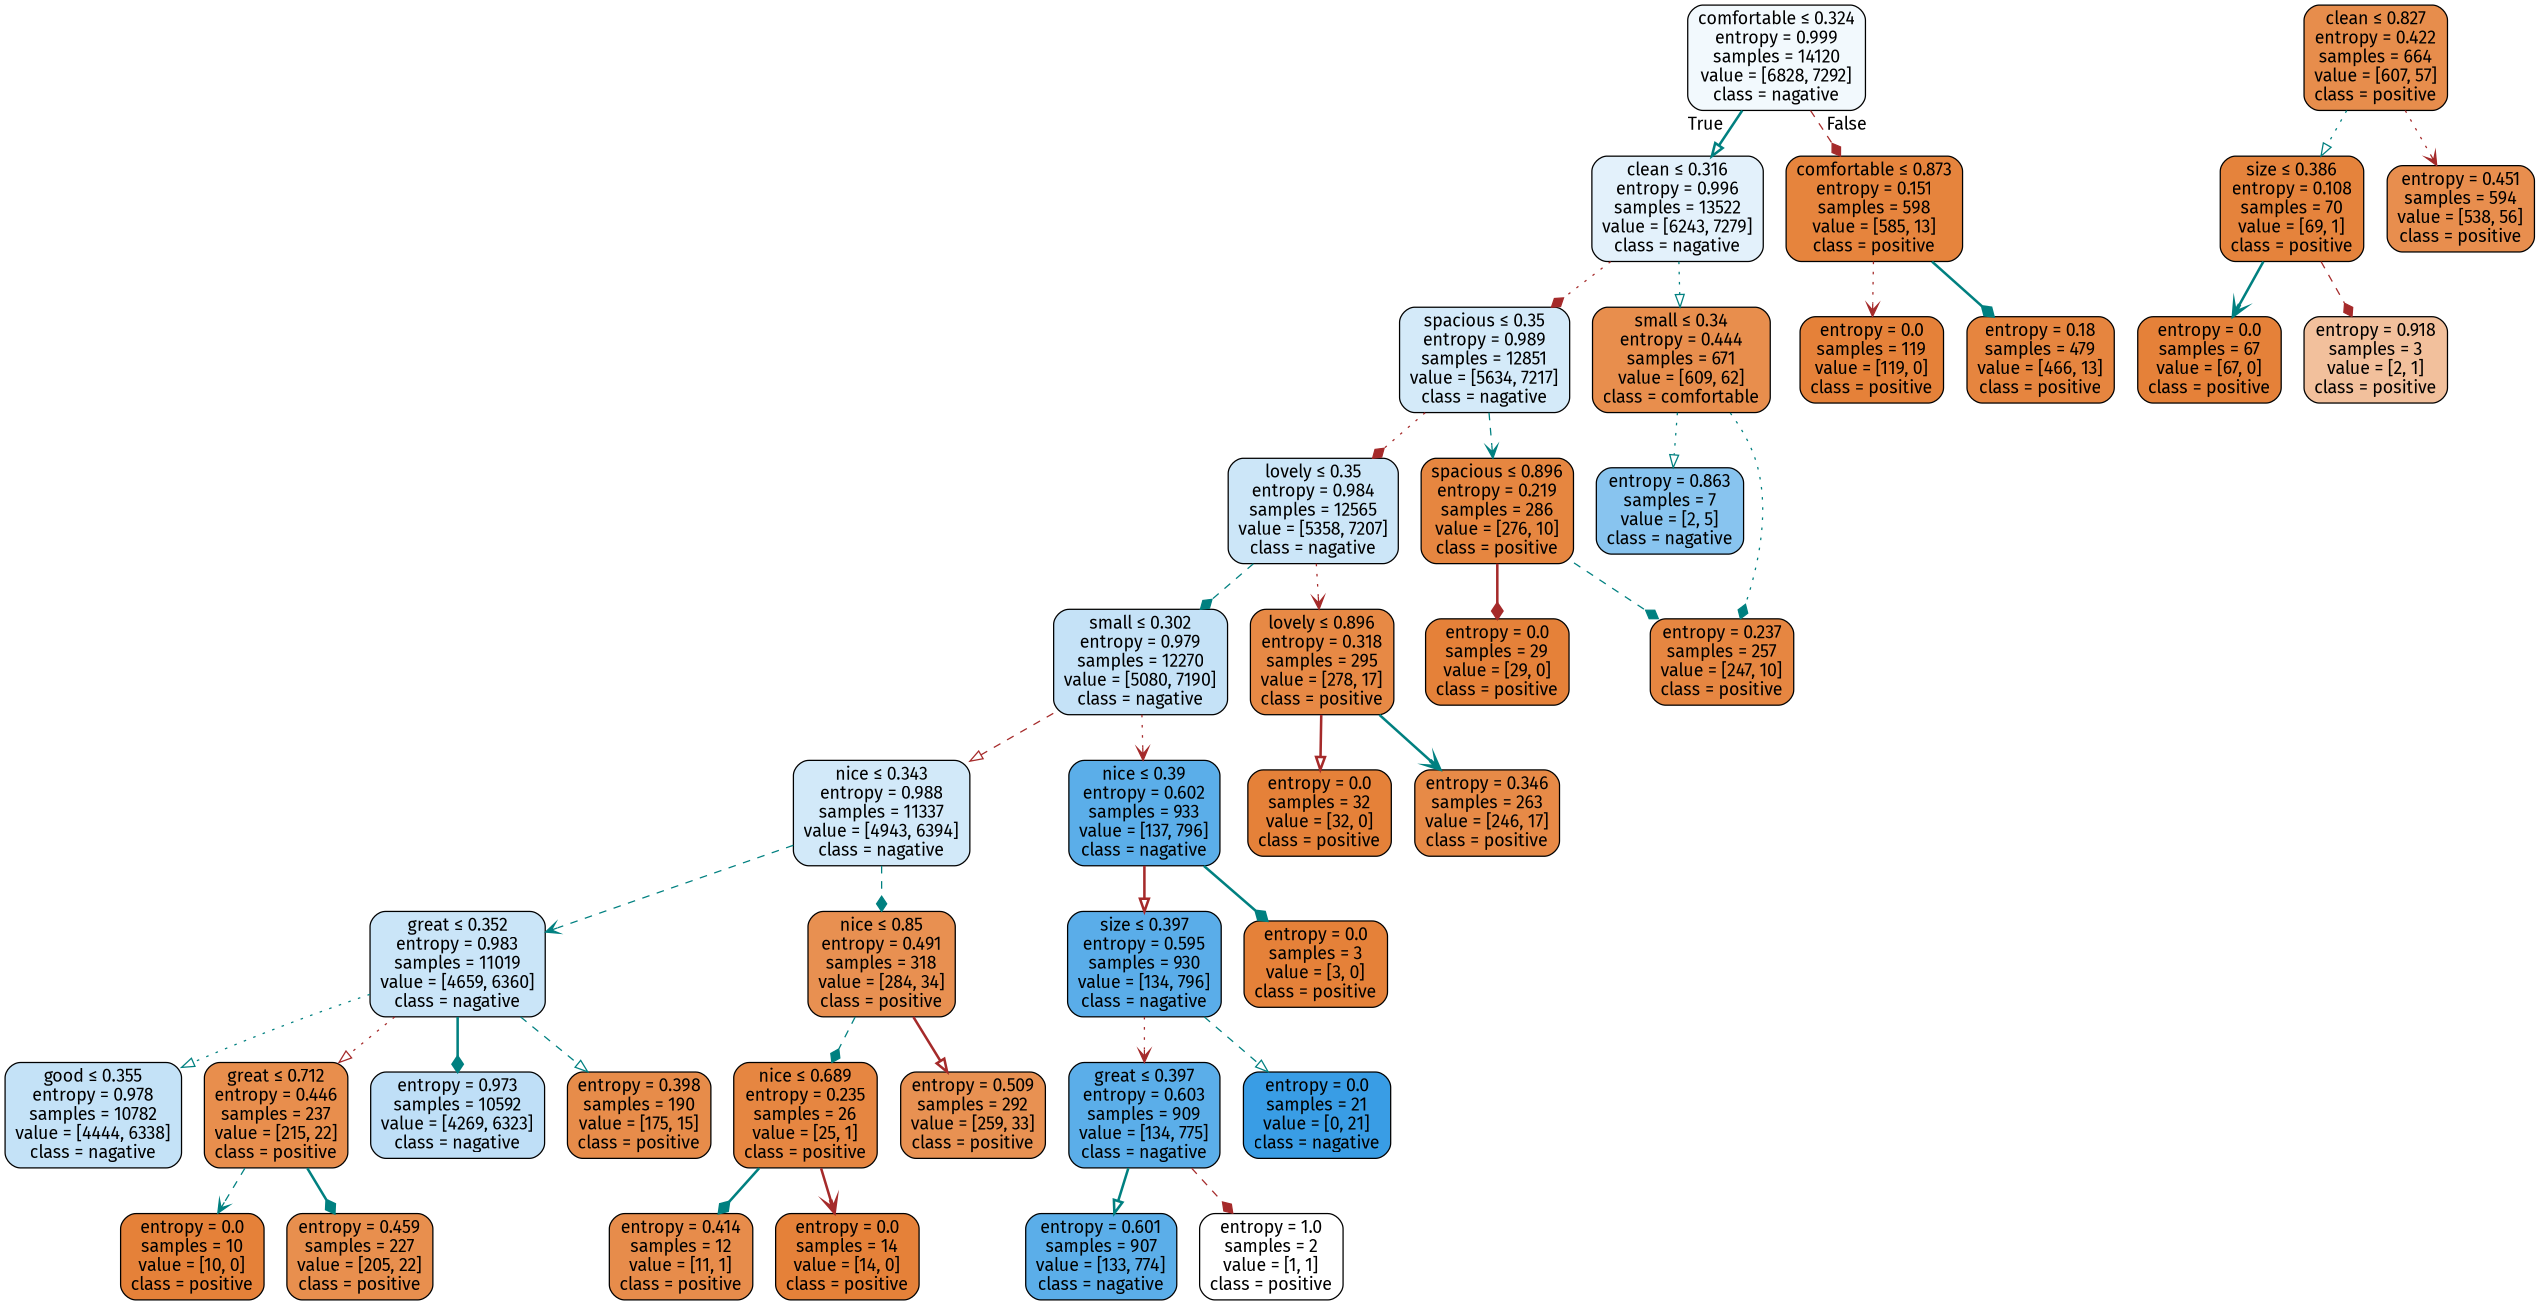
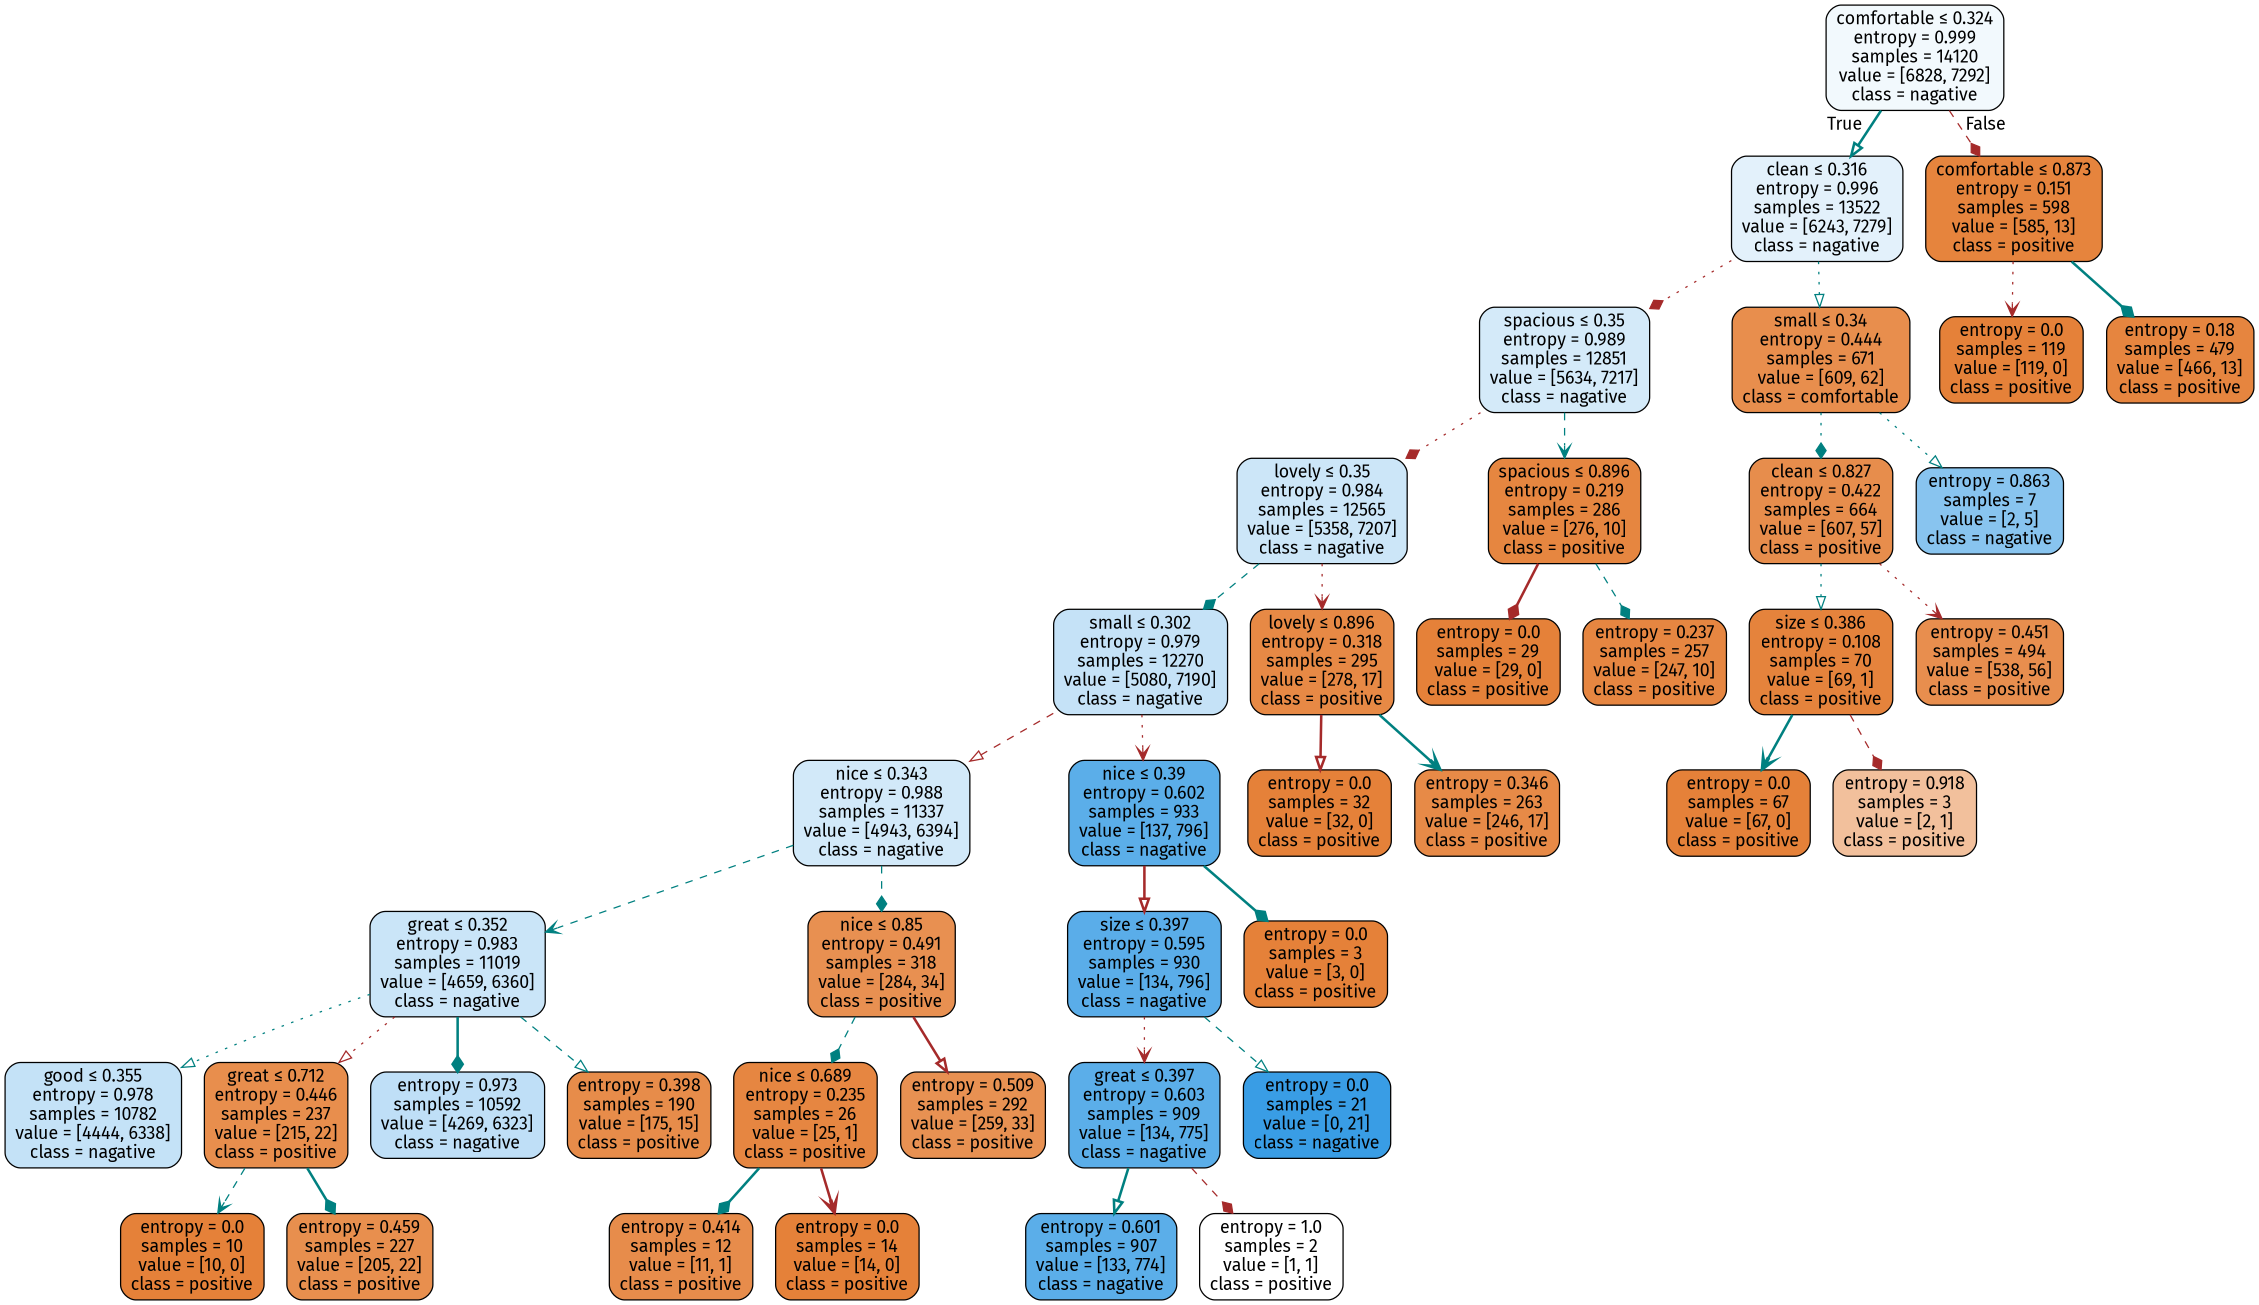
node "entropy = 0.451": text "samples = 594" -> "samples = 494"
edge "small ≤ 0.34" -> "entropy = 0.237": now "small ≤ 0.34" -> "clean ≤ 0.827"
